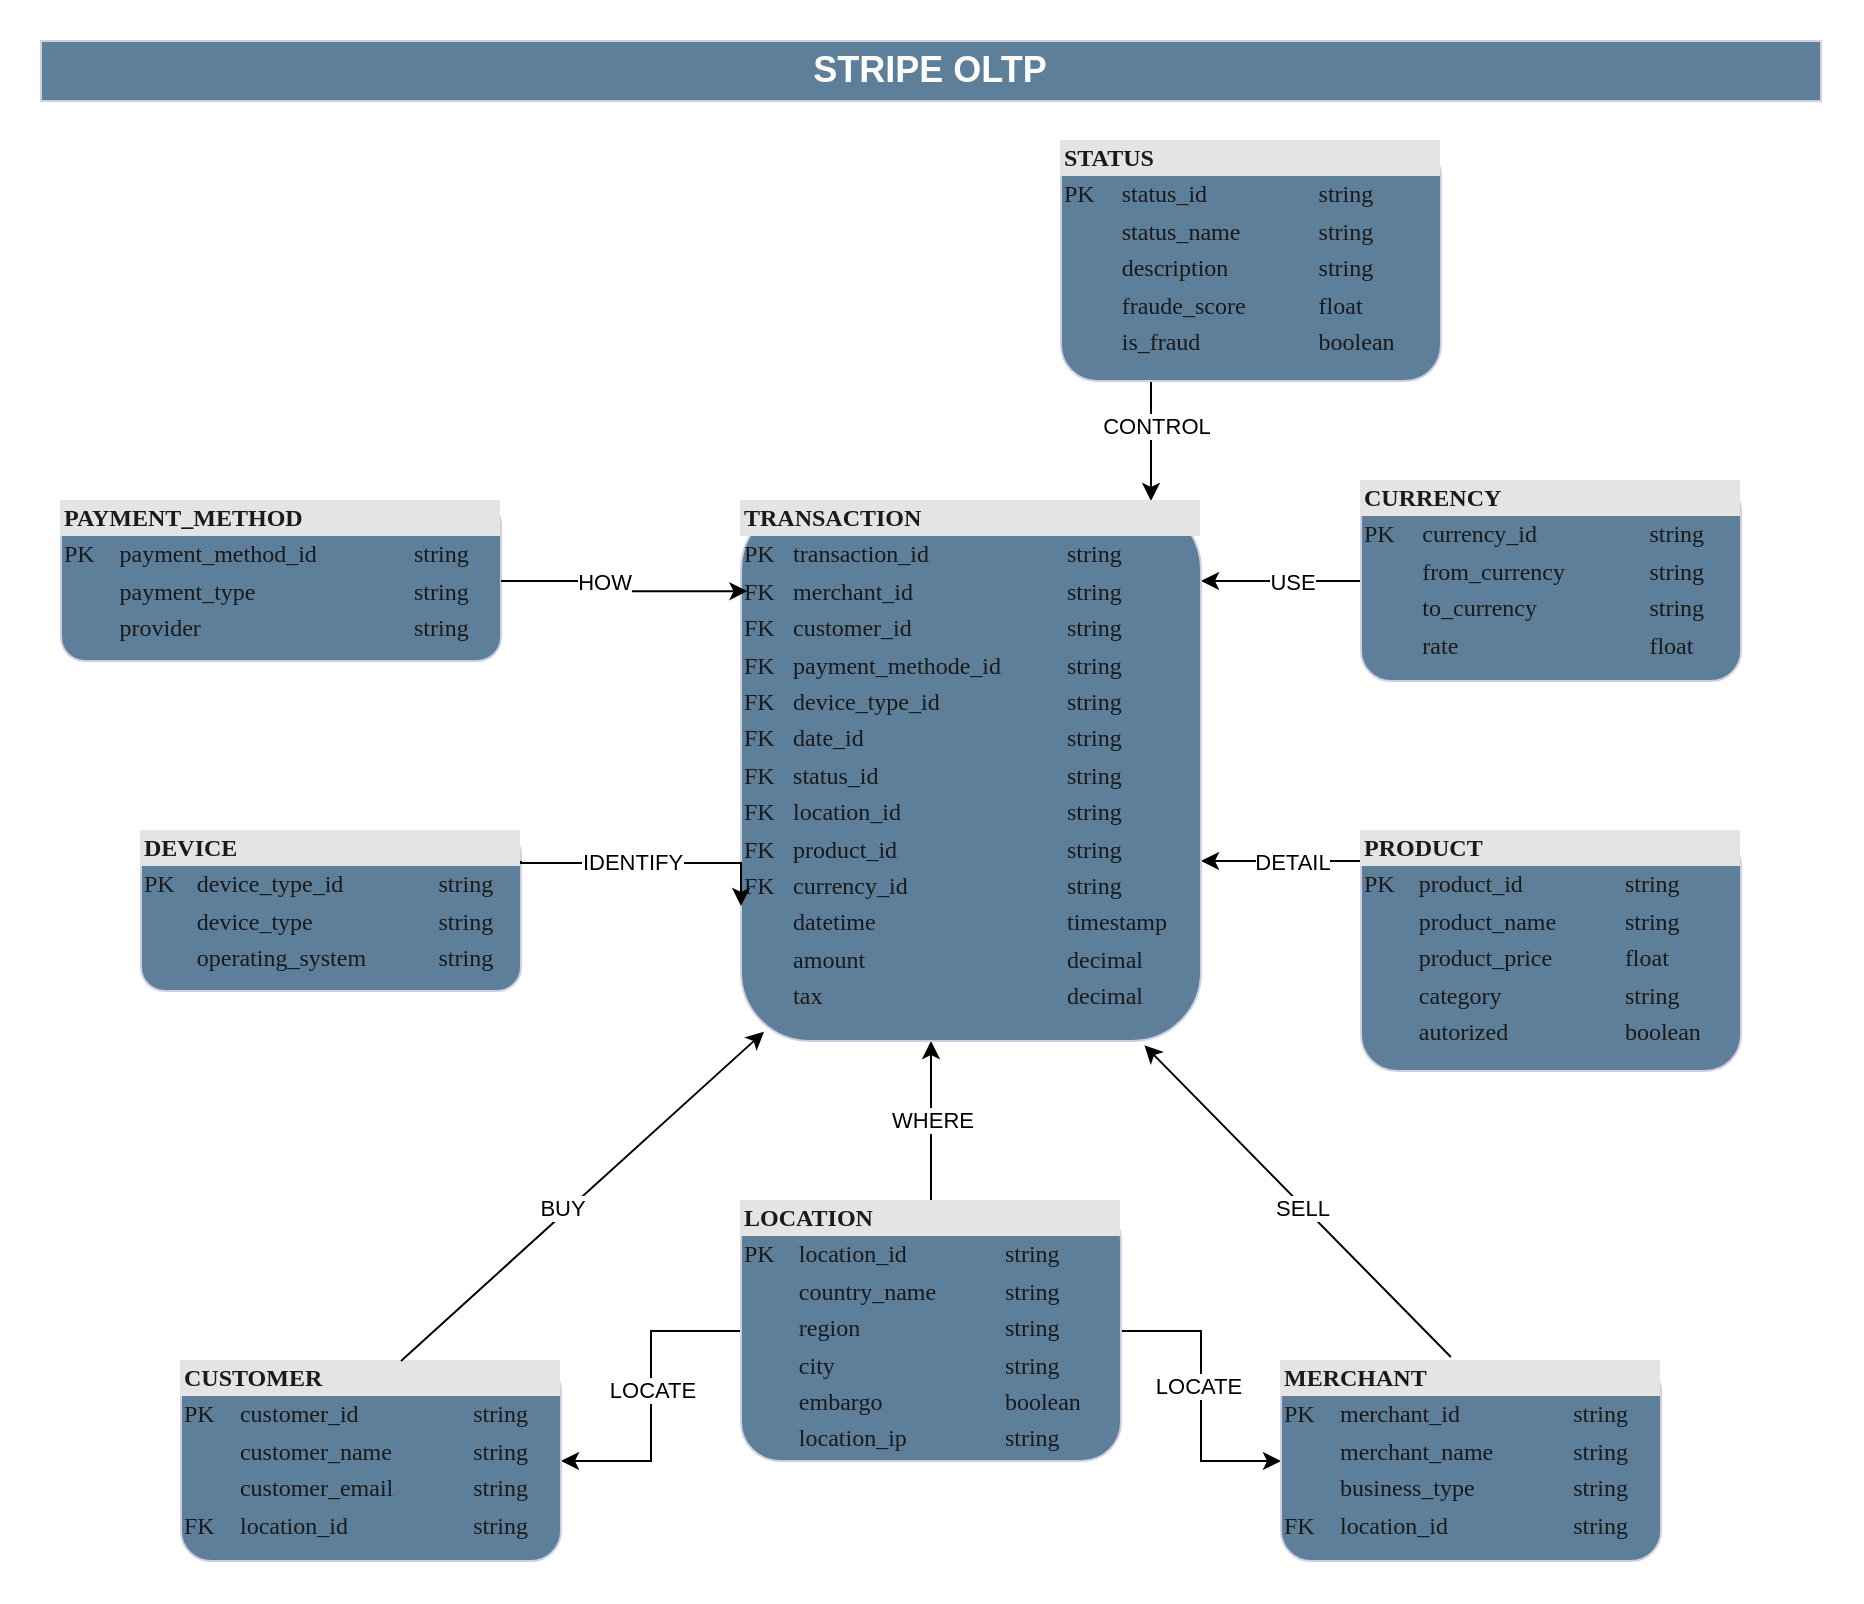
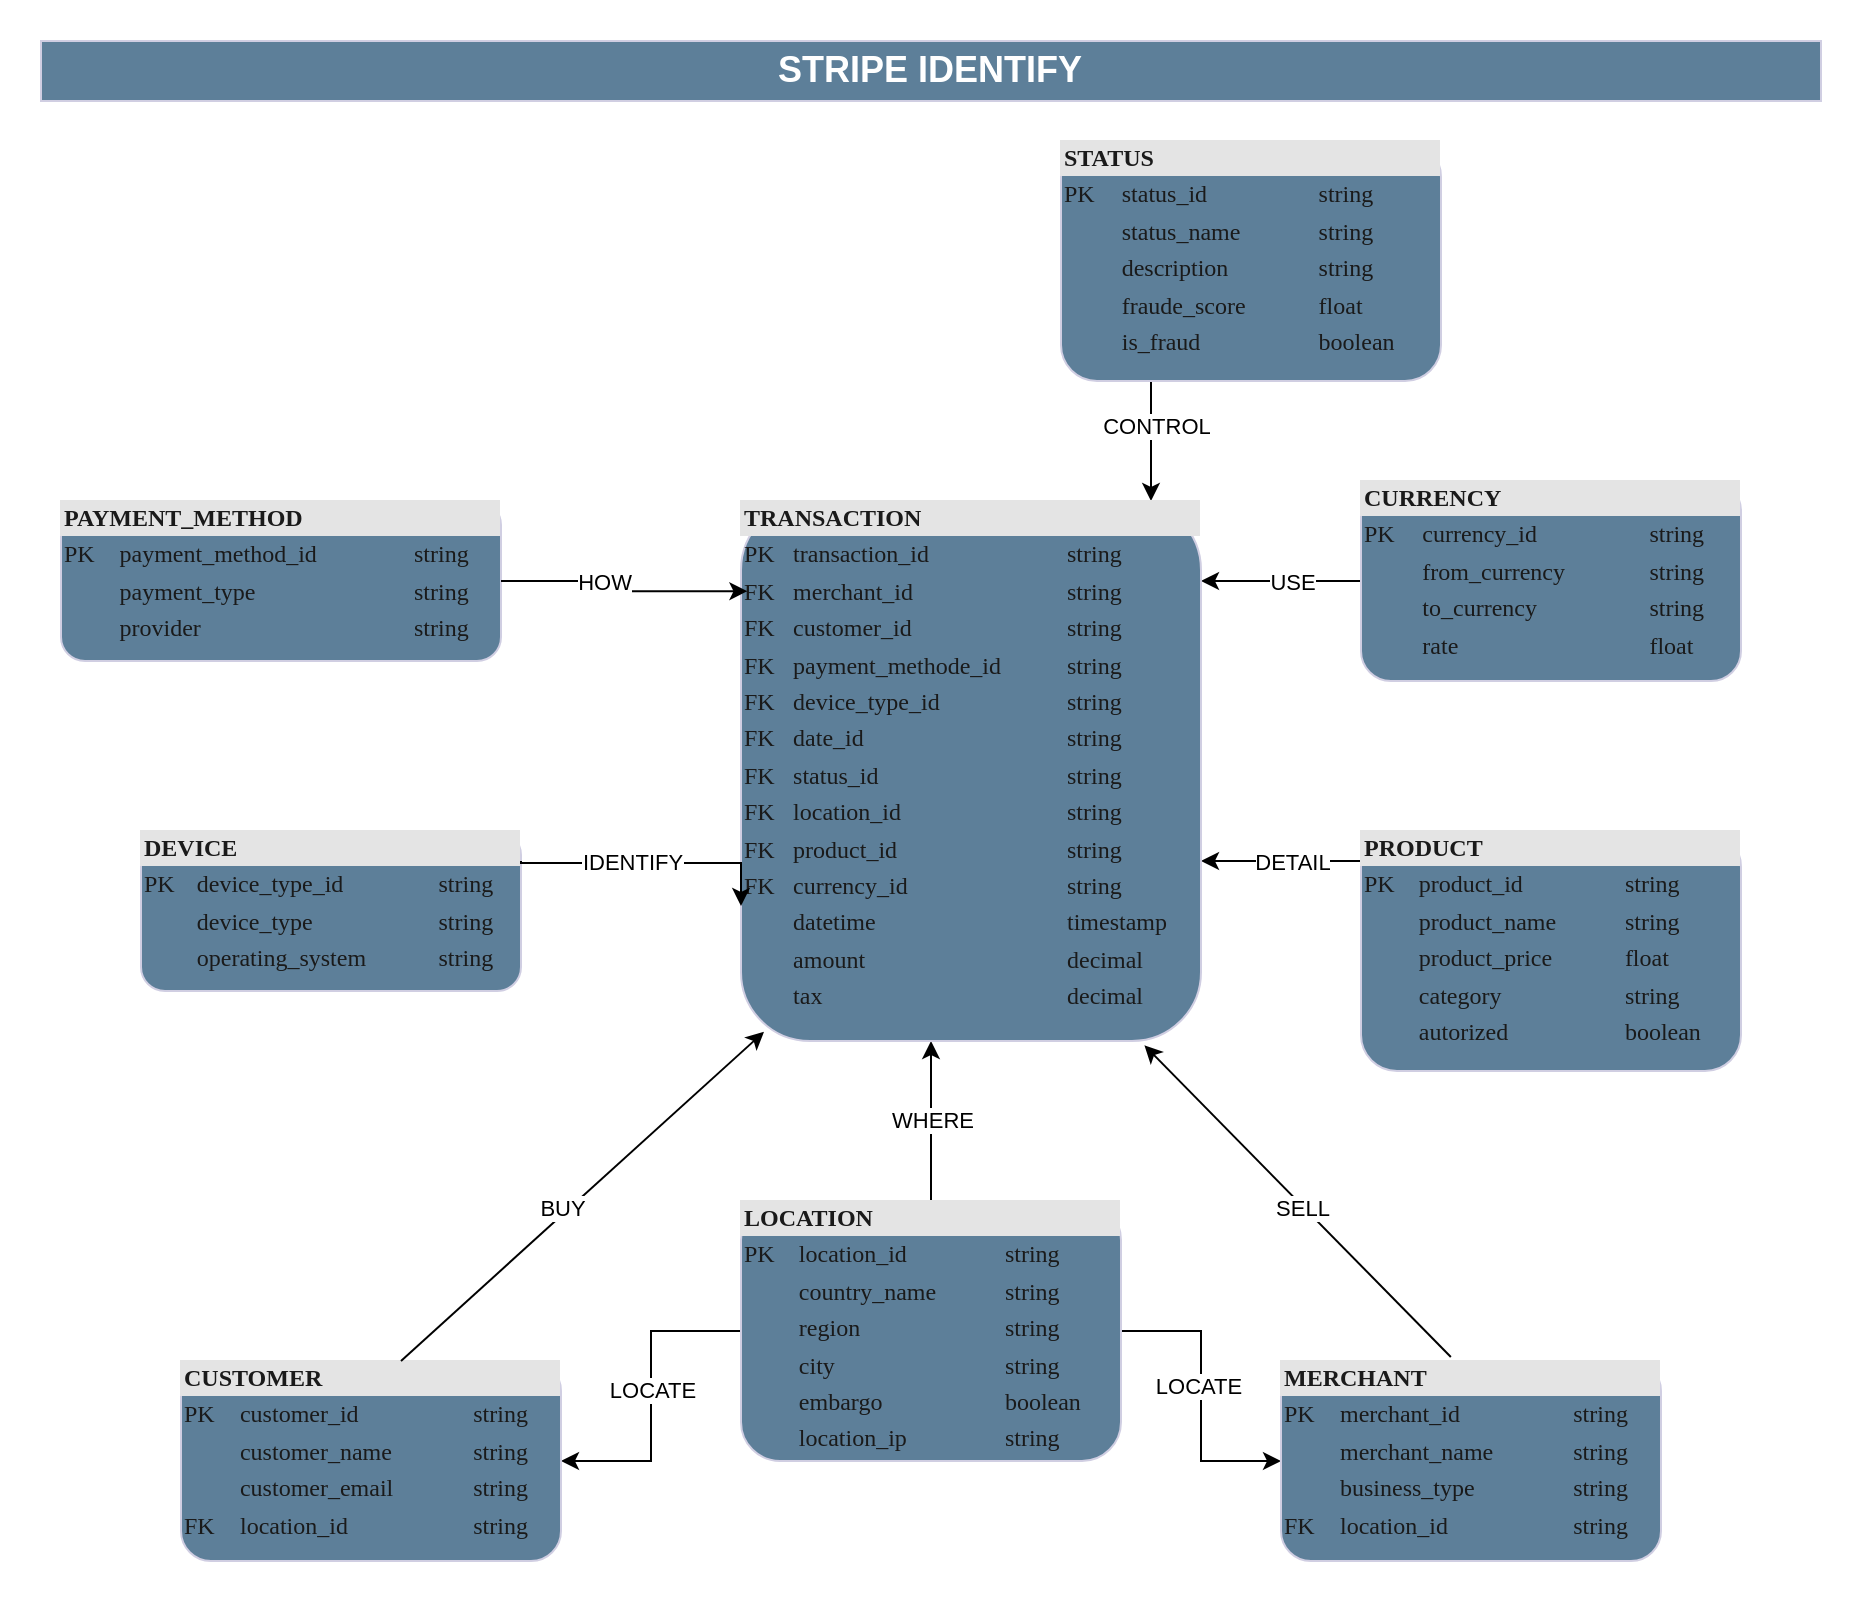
node "STRIPE OLTP": label "STRIPE OLTP" -> "STRIPE IDENTIFY"
